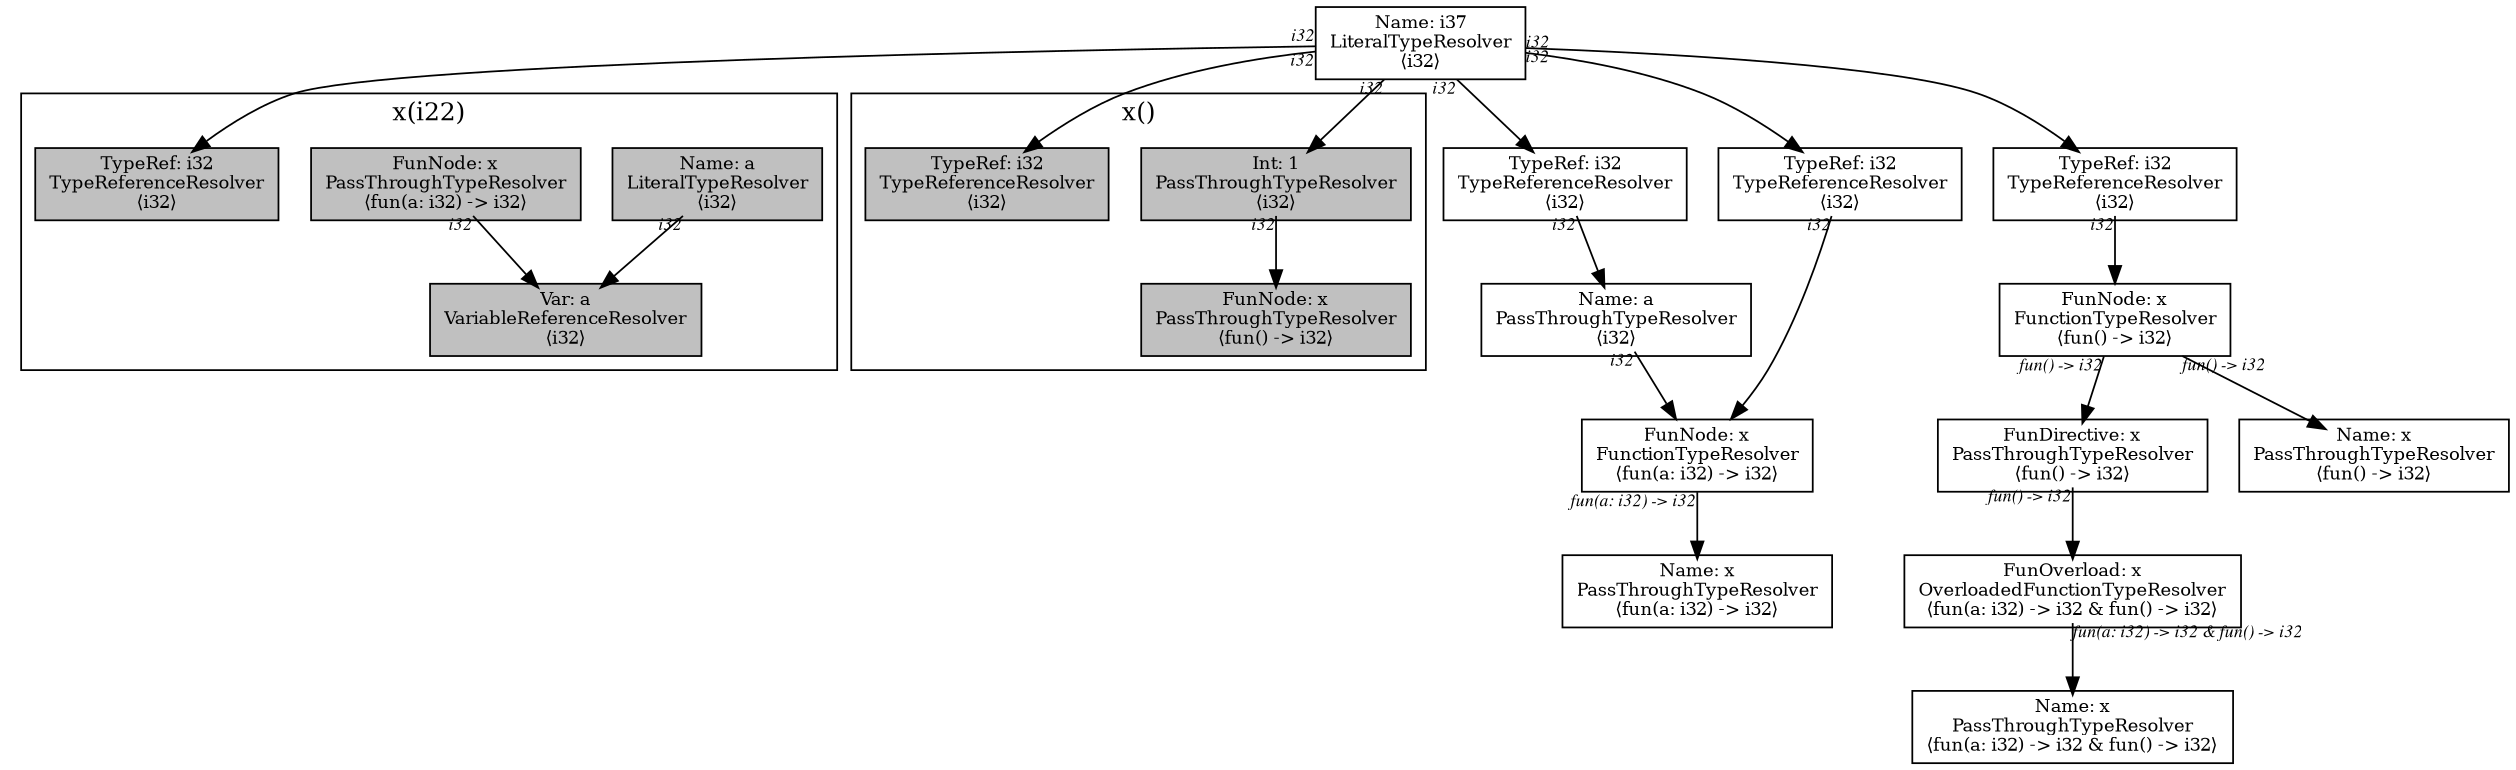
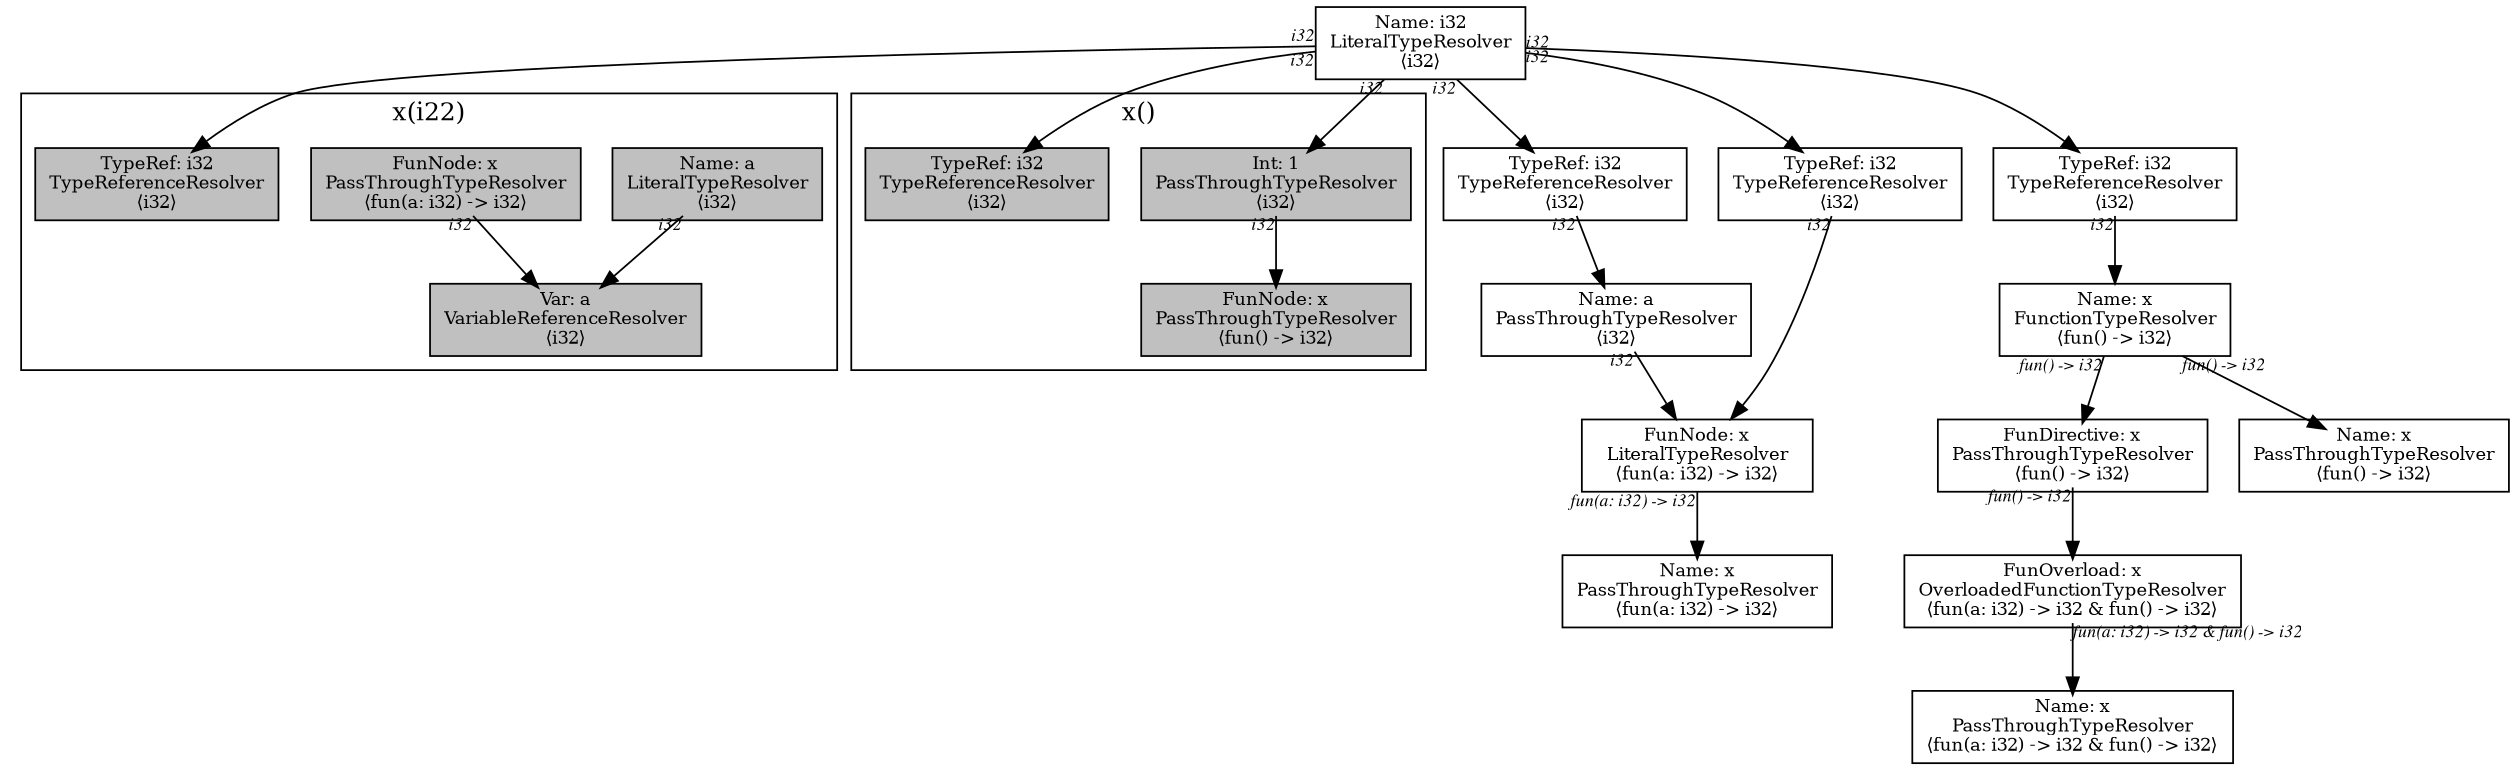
node "Name: i37 LiteralTypeResolver ⟨i32⟩": label "Name: i37 LiteralTypeResolver ⟨i32⟩" -> "Name: i32 LiteralTypeResolver ⟨i32⟩"
node "FunNode: x FunctionTypeResolver ⟨fun() -> i32⟩": label "FunNode: x FunctionTypeResolver ⟨fun() -> i32⟩" -> "Name: x FunctionTypeResolver ⟨fun() -> i32⟩"
node "FunNode: x FunctionTypeResolver ⟨fun(a: i32) -> i32⟩": label "FunNode: x FunctionTypeResolver ⟨fun(a: i32) -> i32⟩" -> "FunNode: x LiteralTypeResolver ⟨fun(a: i32) -> i32⟩"
